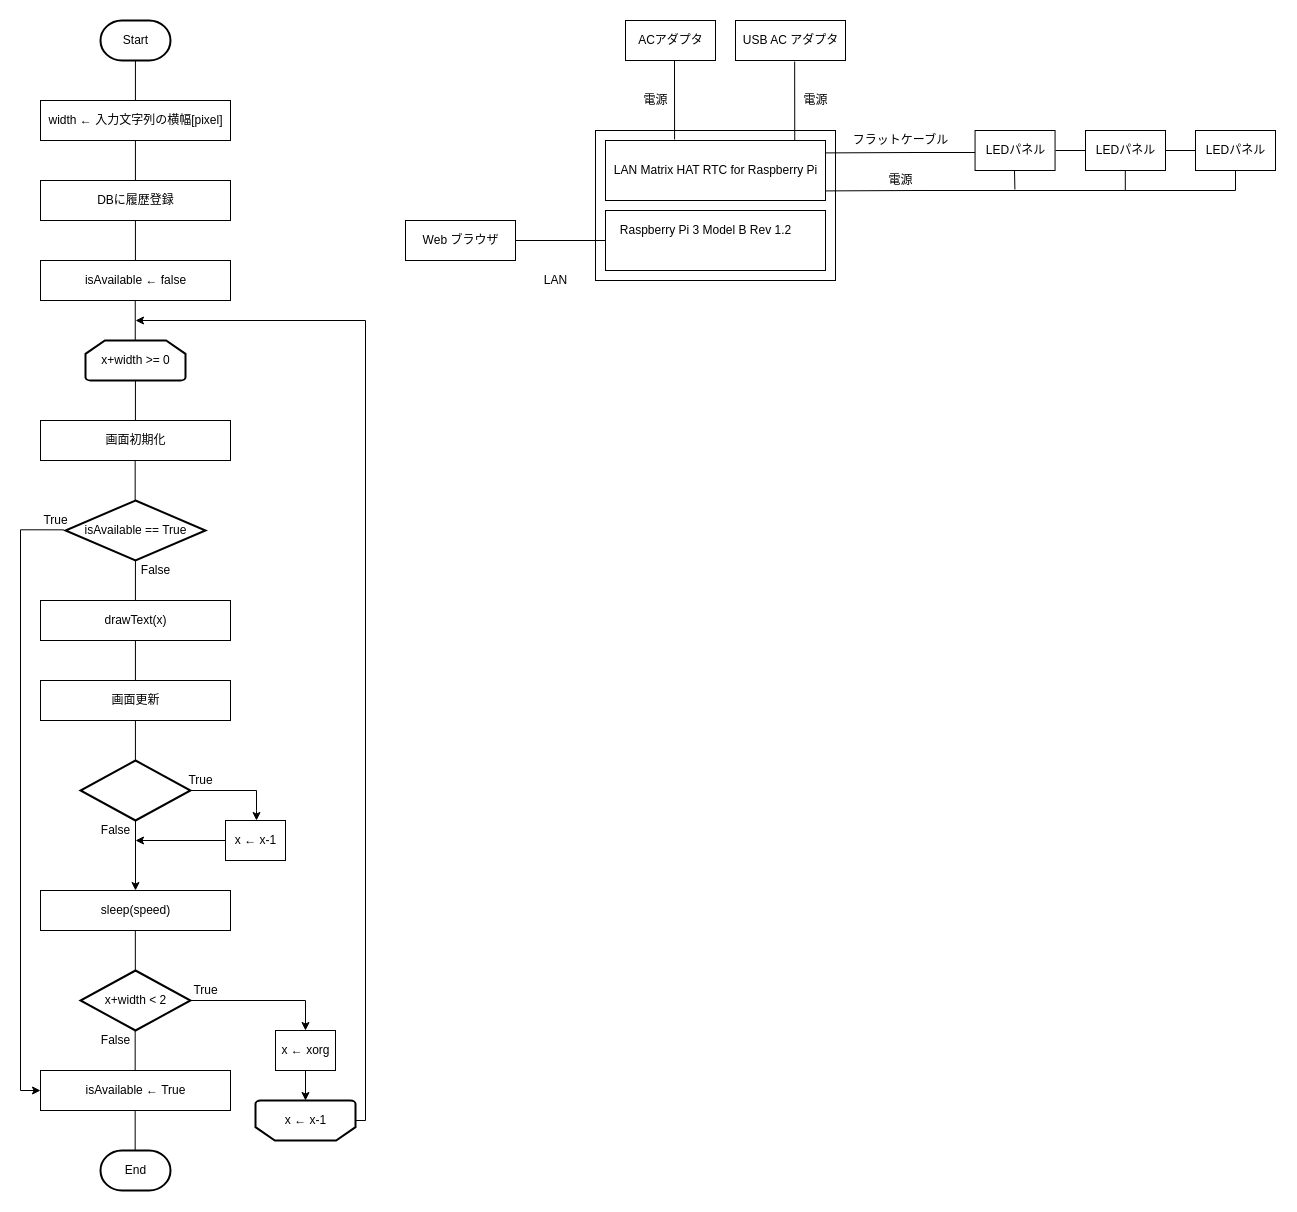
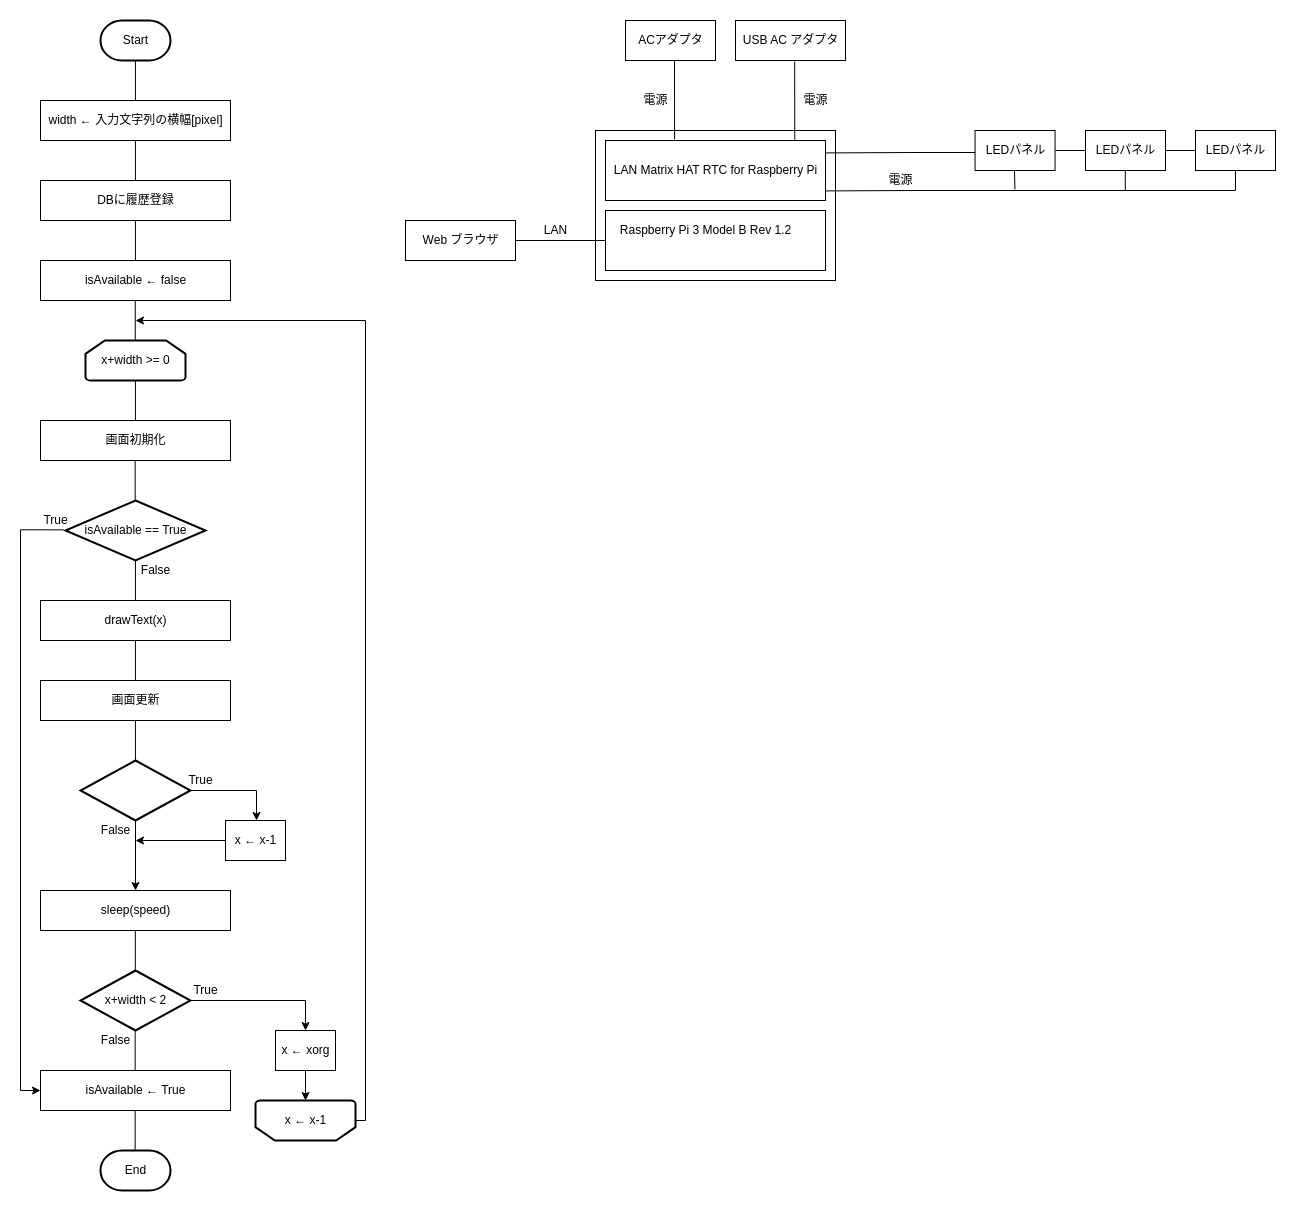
node "フラットケーブル": removed
node "LAN": moved (556, 281) -> (556, 231)
